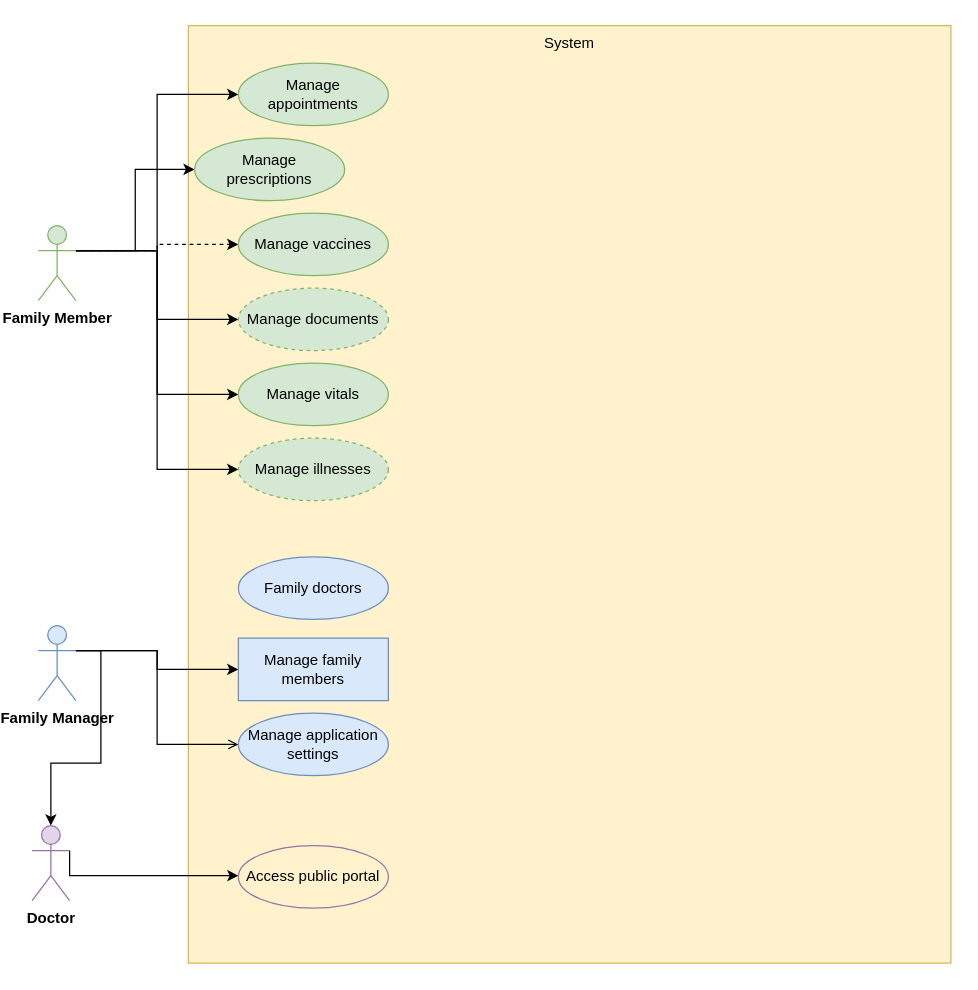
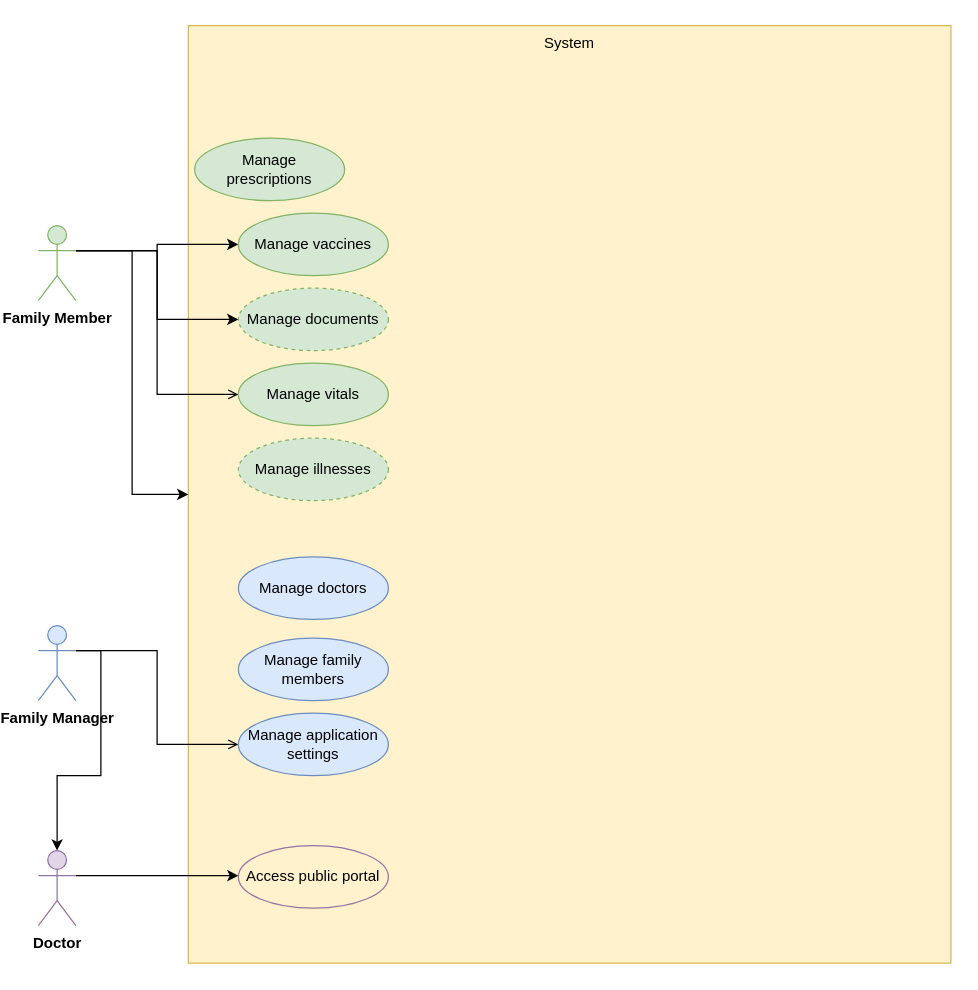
node "Manage appointments": removed
edge "Family Member" -> "Manage appointments": removed
edge "Family Member" -> "Manage prescriptions": now "Family Member" -> "System"
edge "Family Member" -> "Manage vaccines": style dashed -> solid
edge "Family Member" -> "Manage vitals": arrowhead classic -> open
edge "Family Member" -> "Manage illnesses": removed
node "Family doctors": label "Family doctors" -> "Manage doctors"
edge "Family Manager" -> "Manage family members": removed
node "Manage family members": shape rectangle -> ellipse
node "Doctor": moved (51, 863) -> (57, 888)
